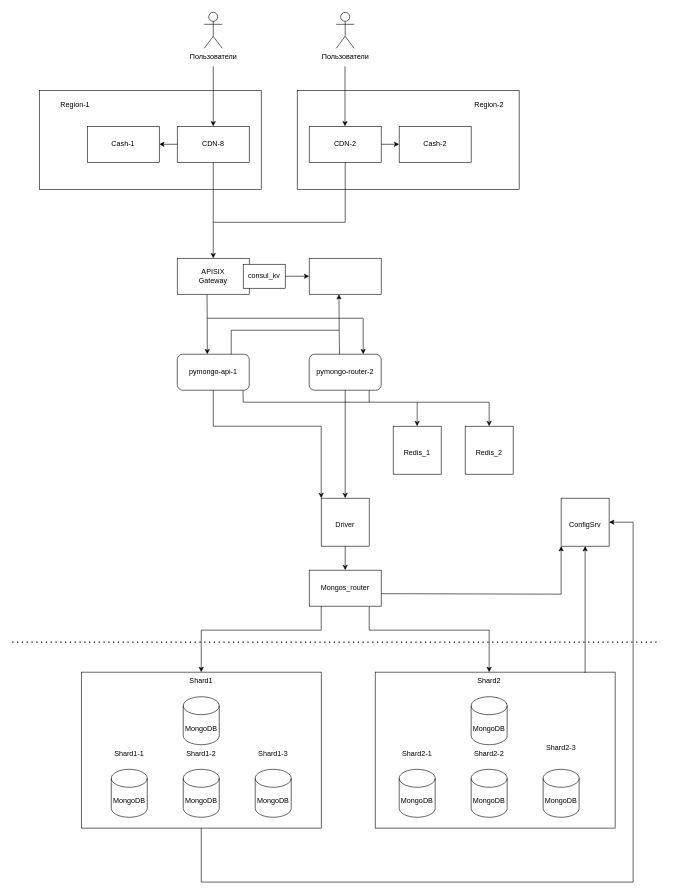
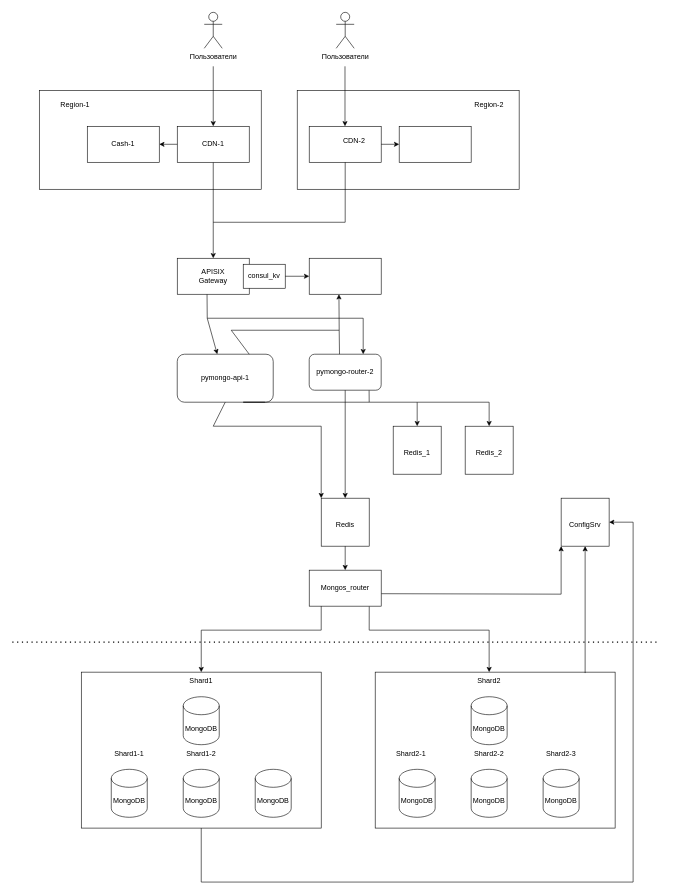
node "CDN-8": label "CDN-8" -> "CDN-1"
node "CDN-2": moved (345, 144) -> (354, 141)
node "Cash-2": removed
node "pymongo-api-1": size 72x36 -> 96x48
node "Driver": label "Driver" -> "Redis"
node "Shard2-3": moved (561, 748) -> (561, 754)
node "Shard1-3": removed
node "Shard2-1": moved (417, 754) -> (411, 754)
